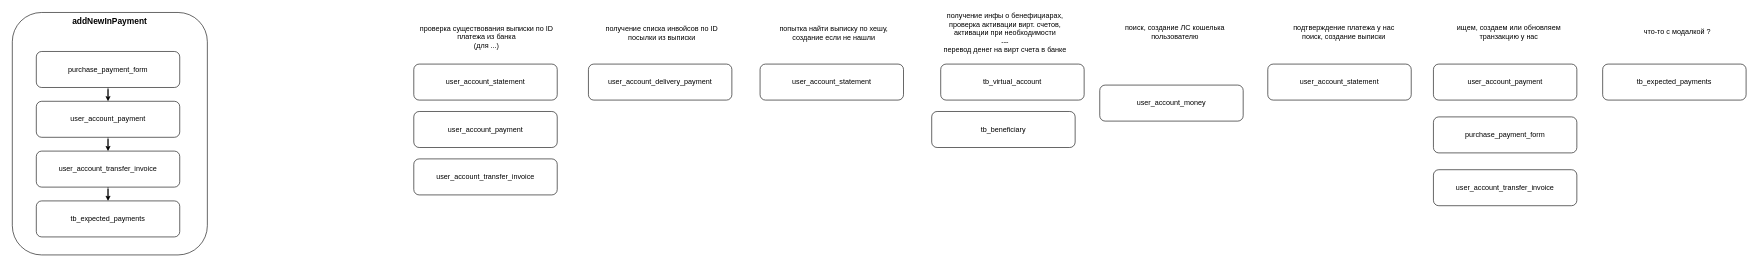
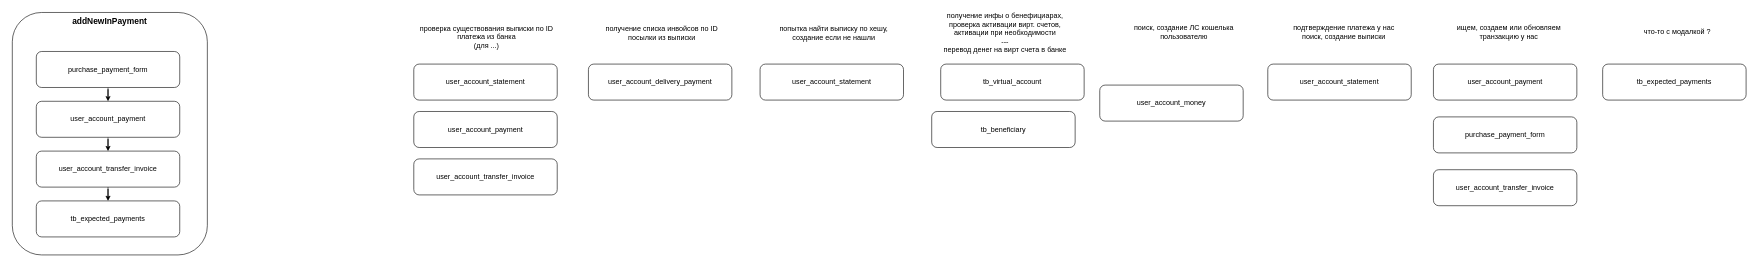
node "поиск, создание ЛС кошелька пользователю": moved (1175, 32) -> (1184, 32)
